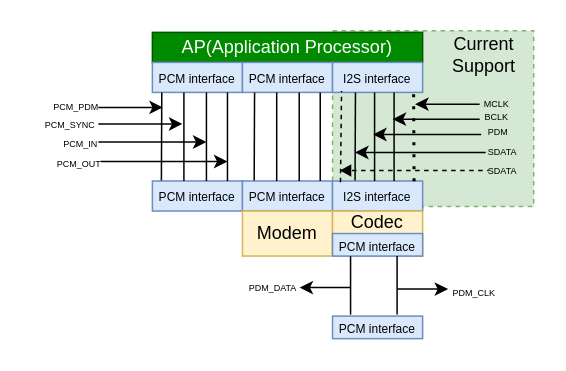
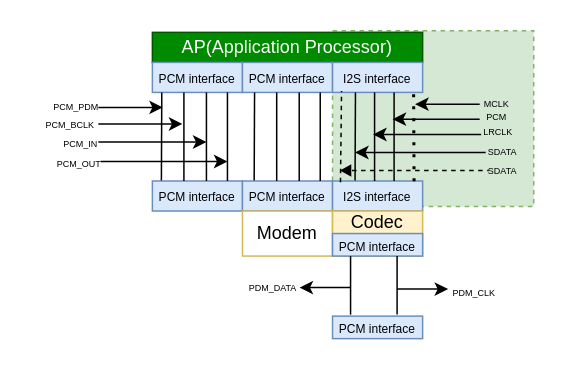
node "Current Support": removed
node "BCLK": label "BCLK" -> "PCM"
node "PCM_SYNC": label "PCM_SYNC" -> "PCM_BCLK"
node "PDM": label "PDM" -> "LRCLK"
node "Modem": fillcolor #fff2cc -> #ffffff
